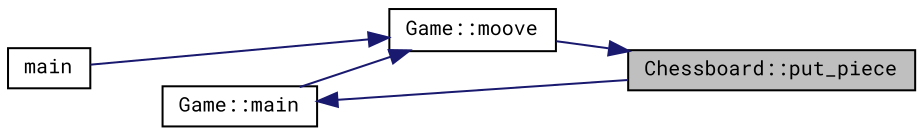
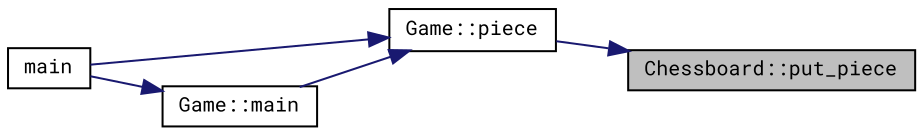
node "Game::moove": label "Game::moove" -> "Game::piece"
edge "Chessboard::put_piece" -> "Game::main": now "main" -> "Game::main"
